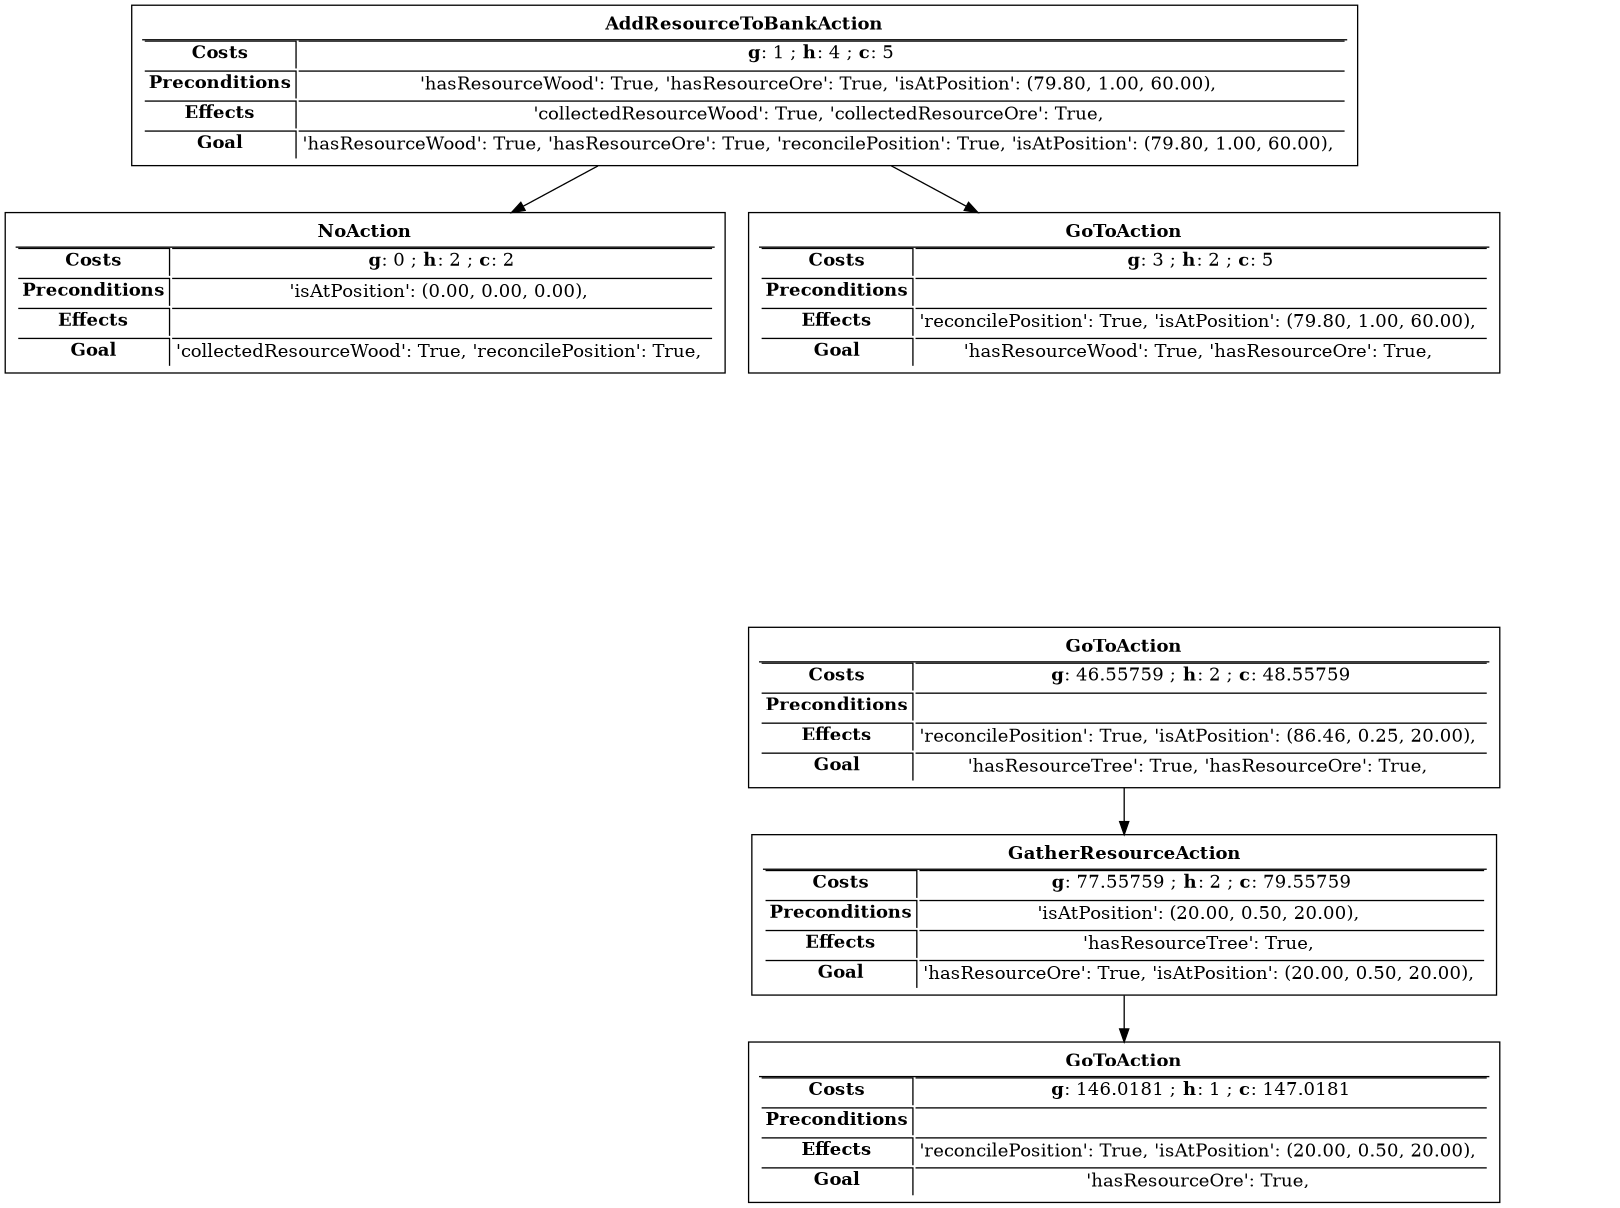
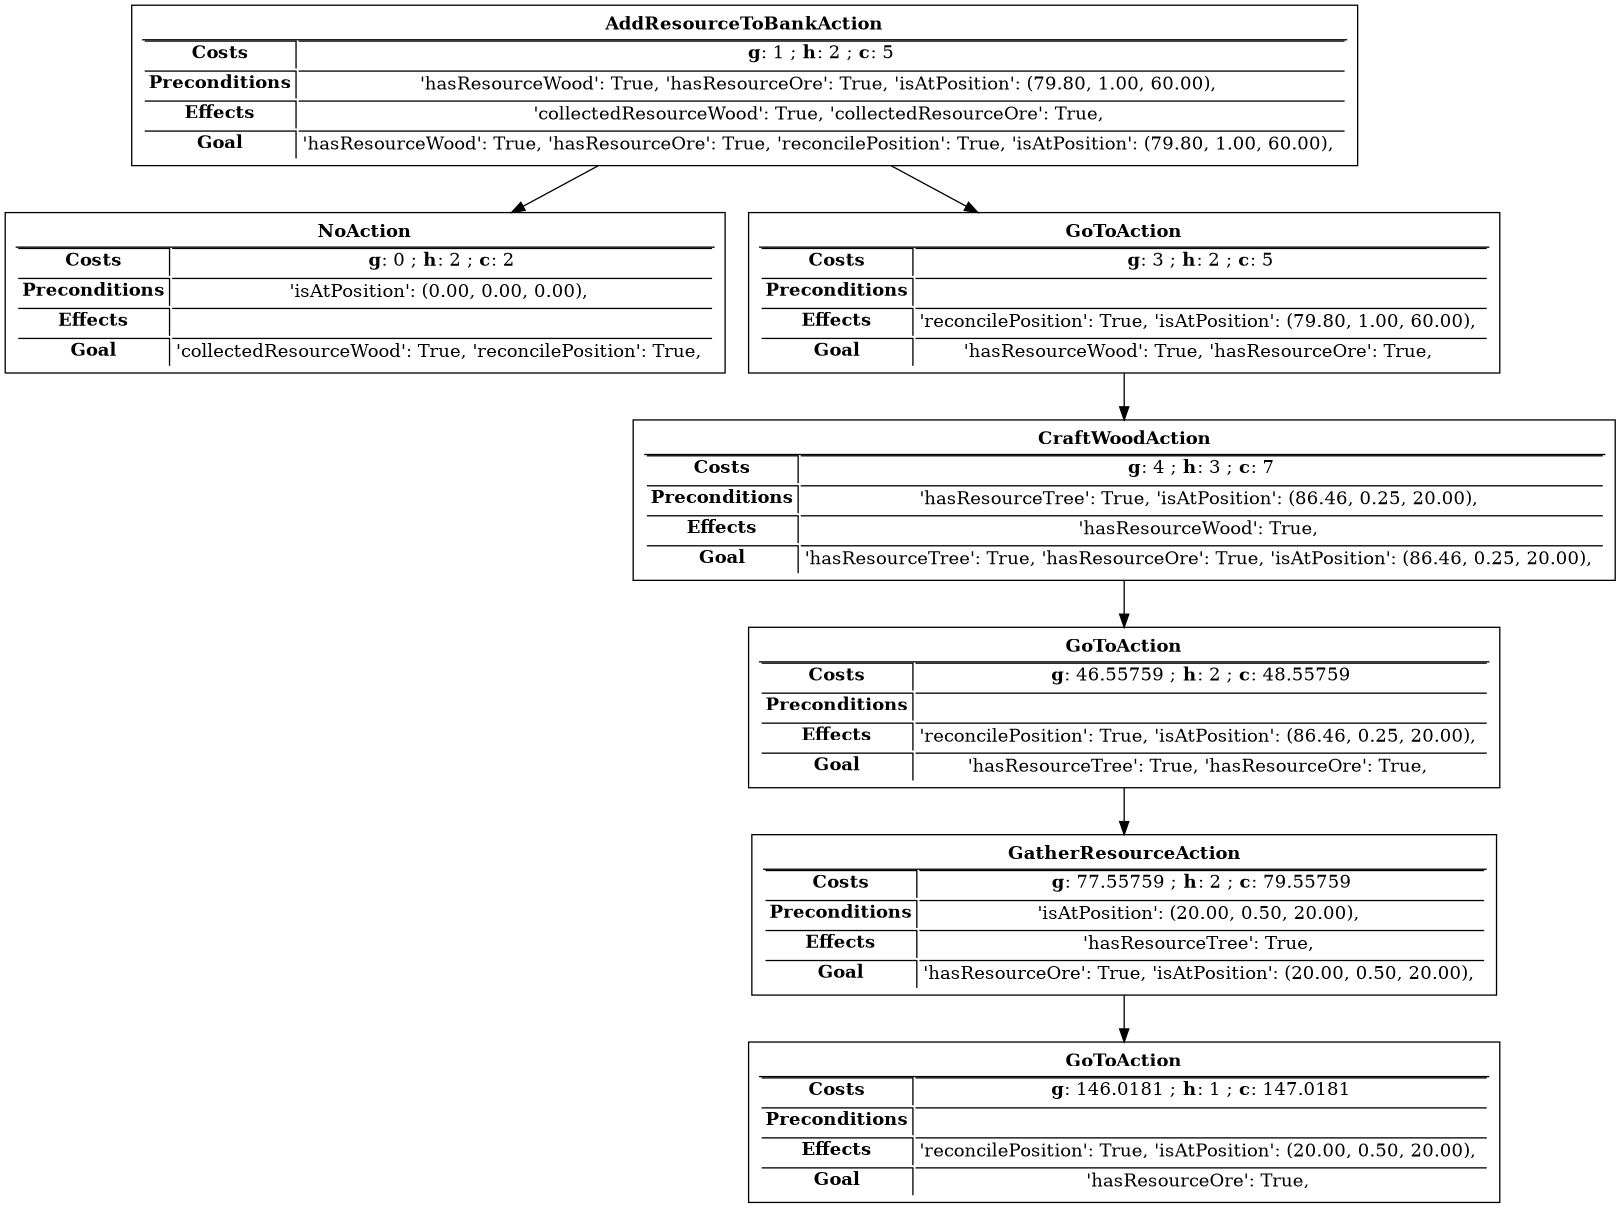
node "AddResourceToBankAction": text ": 4 ;" -> ": 2 ;"
node "CraftWoodAction": added
